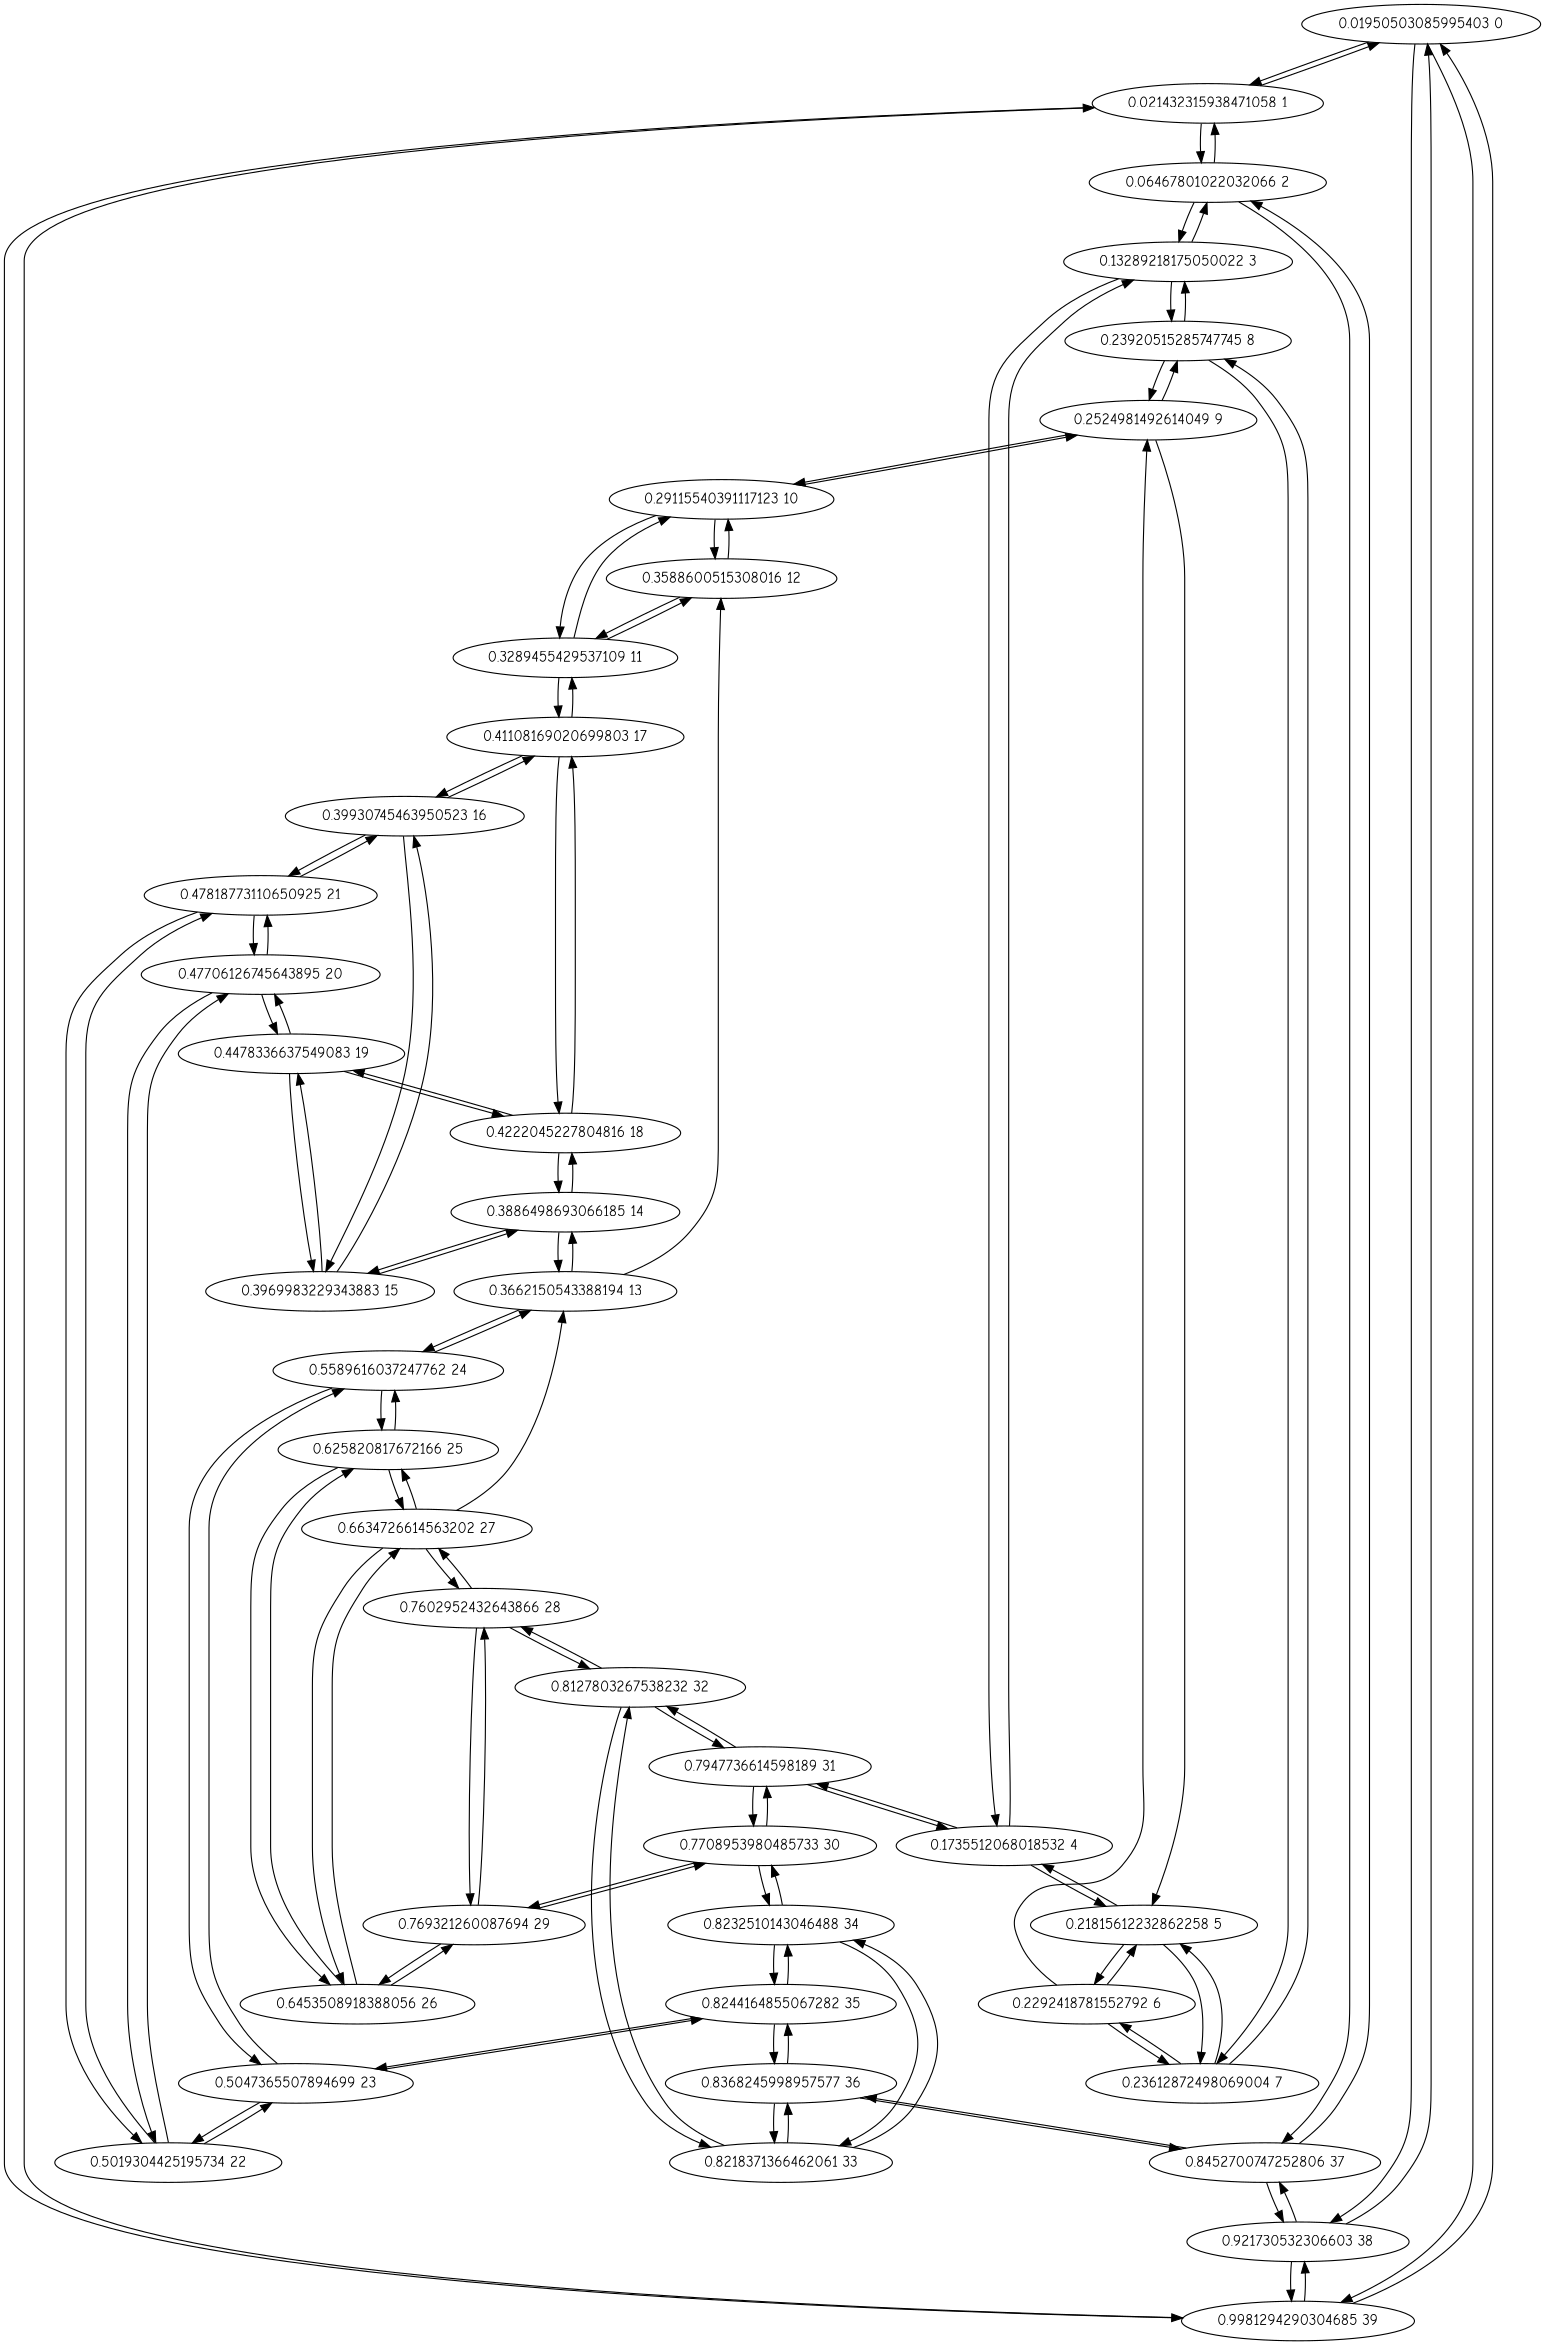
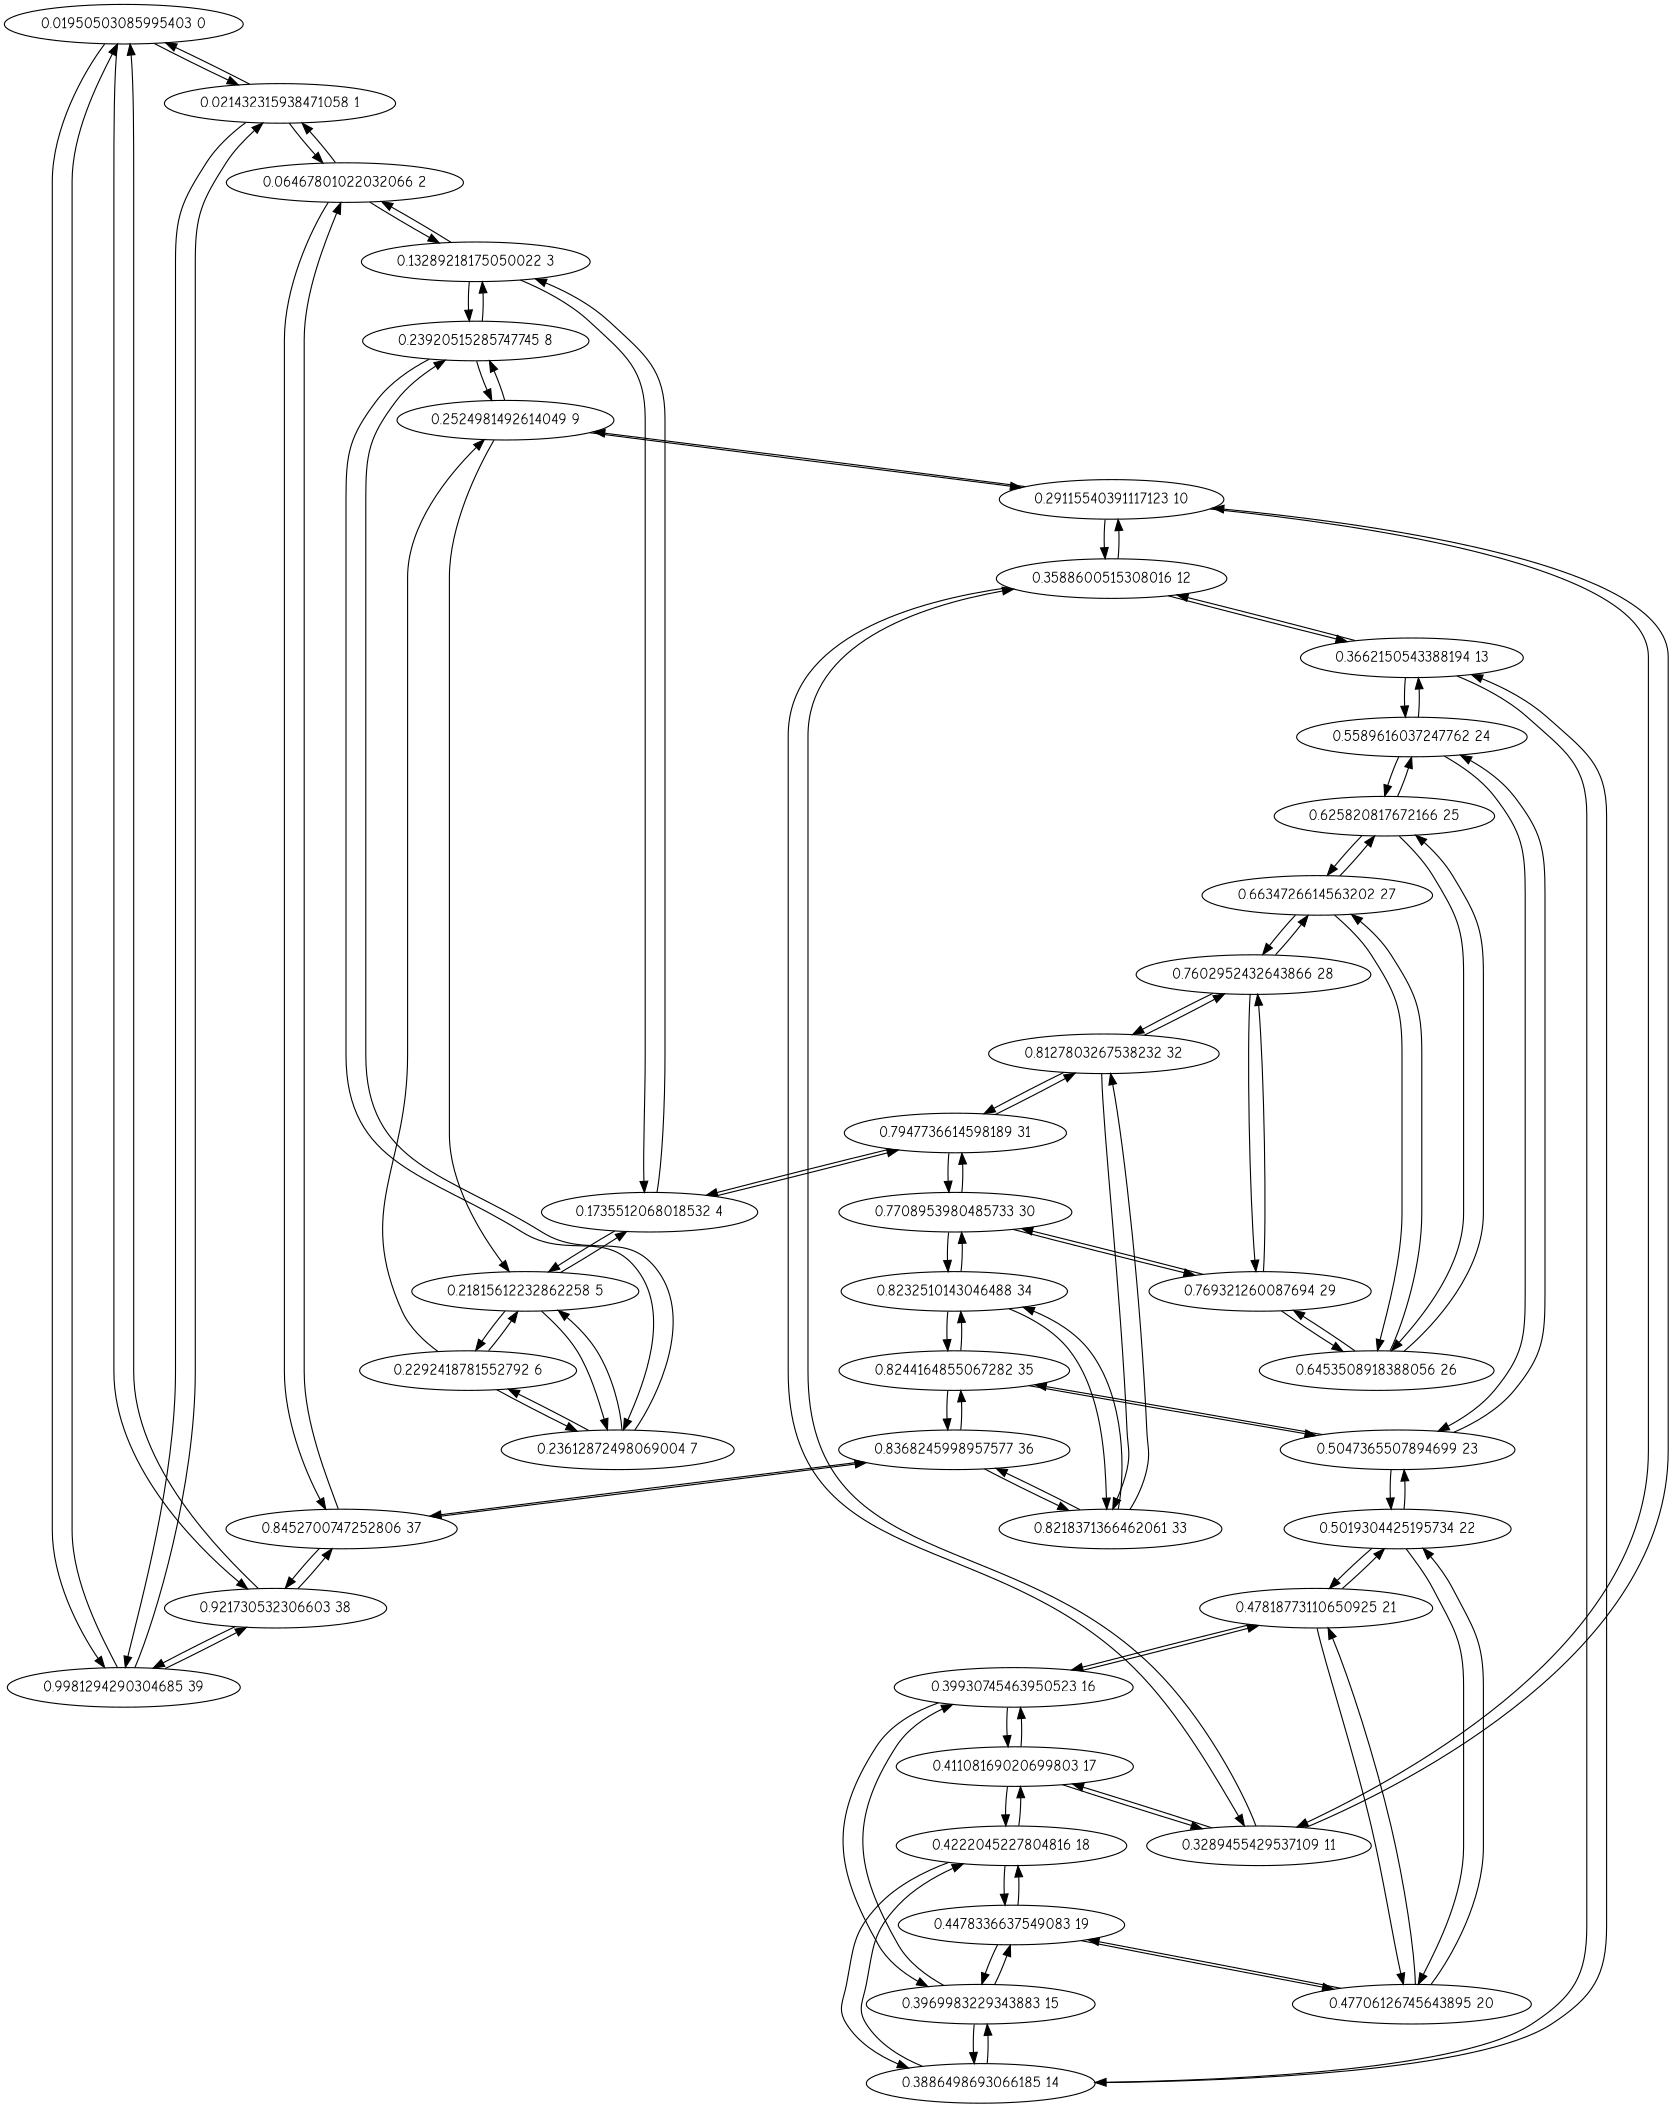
edge "0.6634726614563202 27" -> "0.3662150543388194 13": now "0.3588600515308016 12" -> "0.3662150543388194 13"
